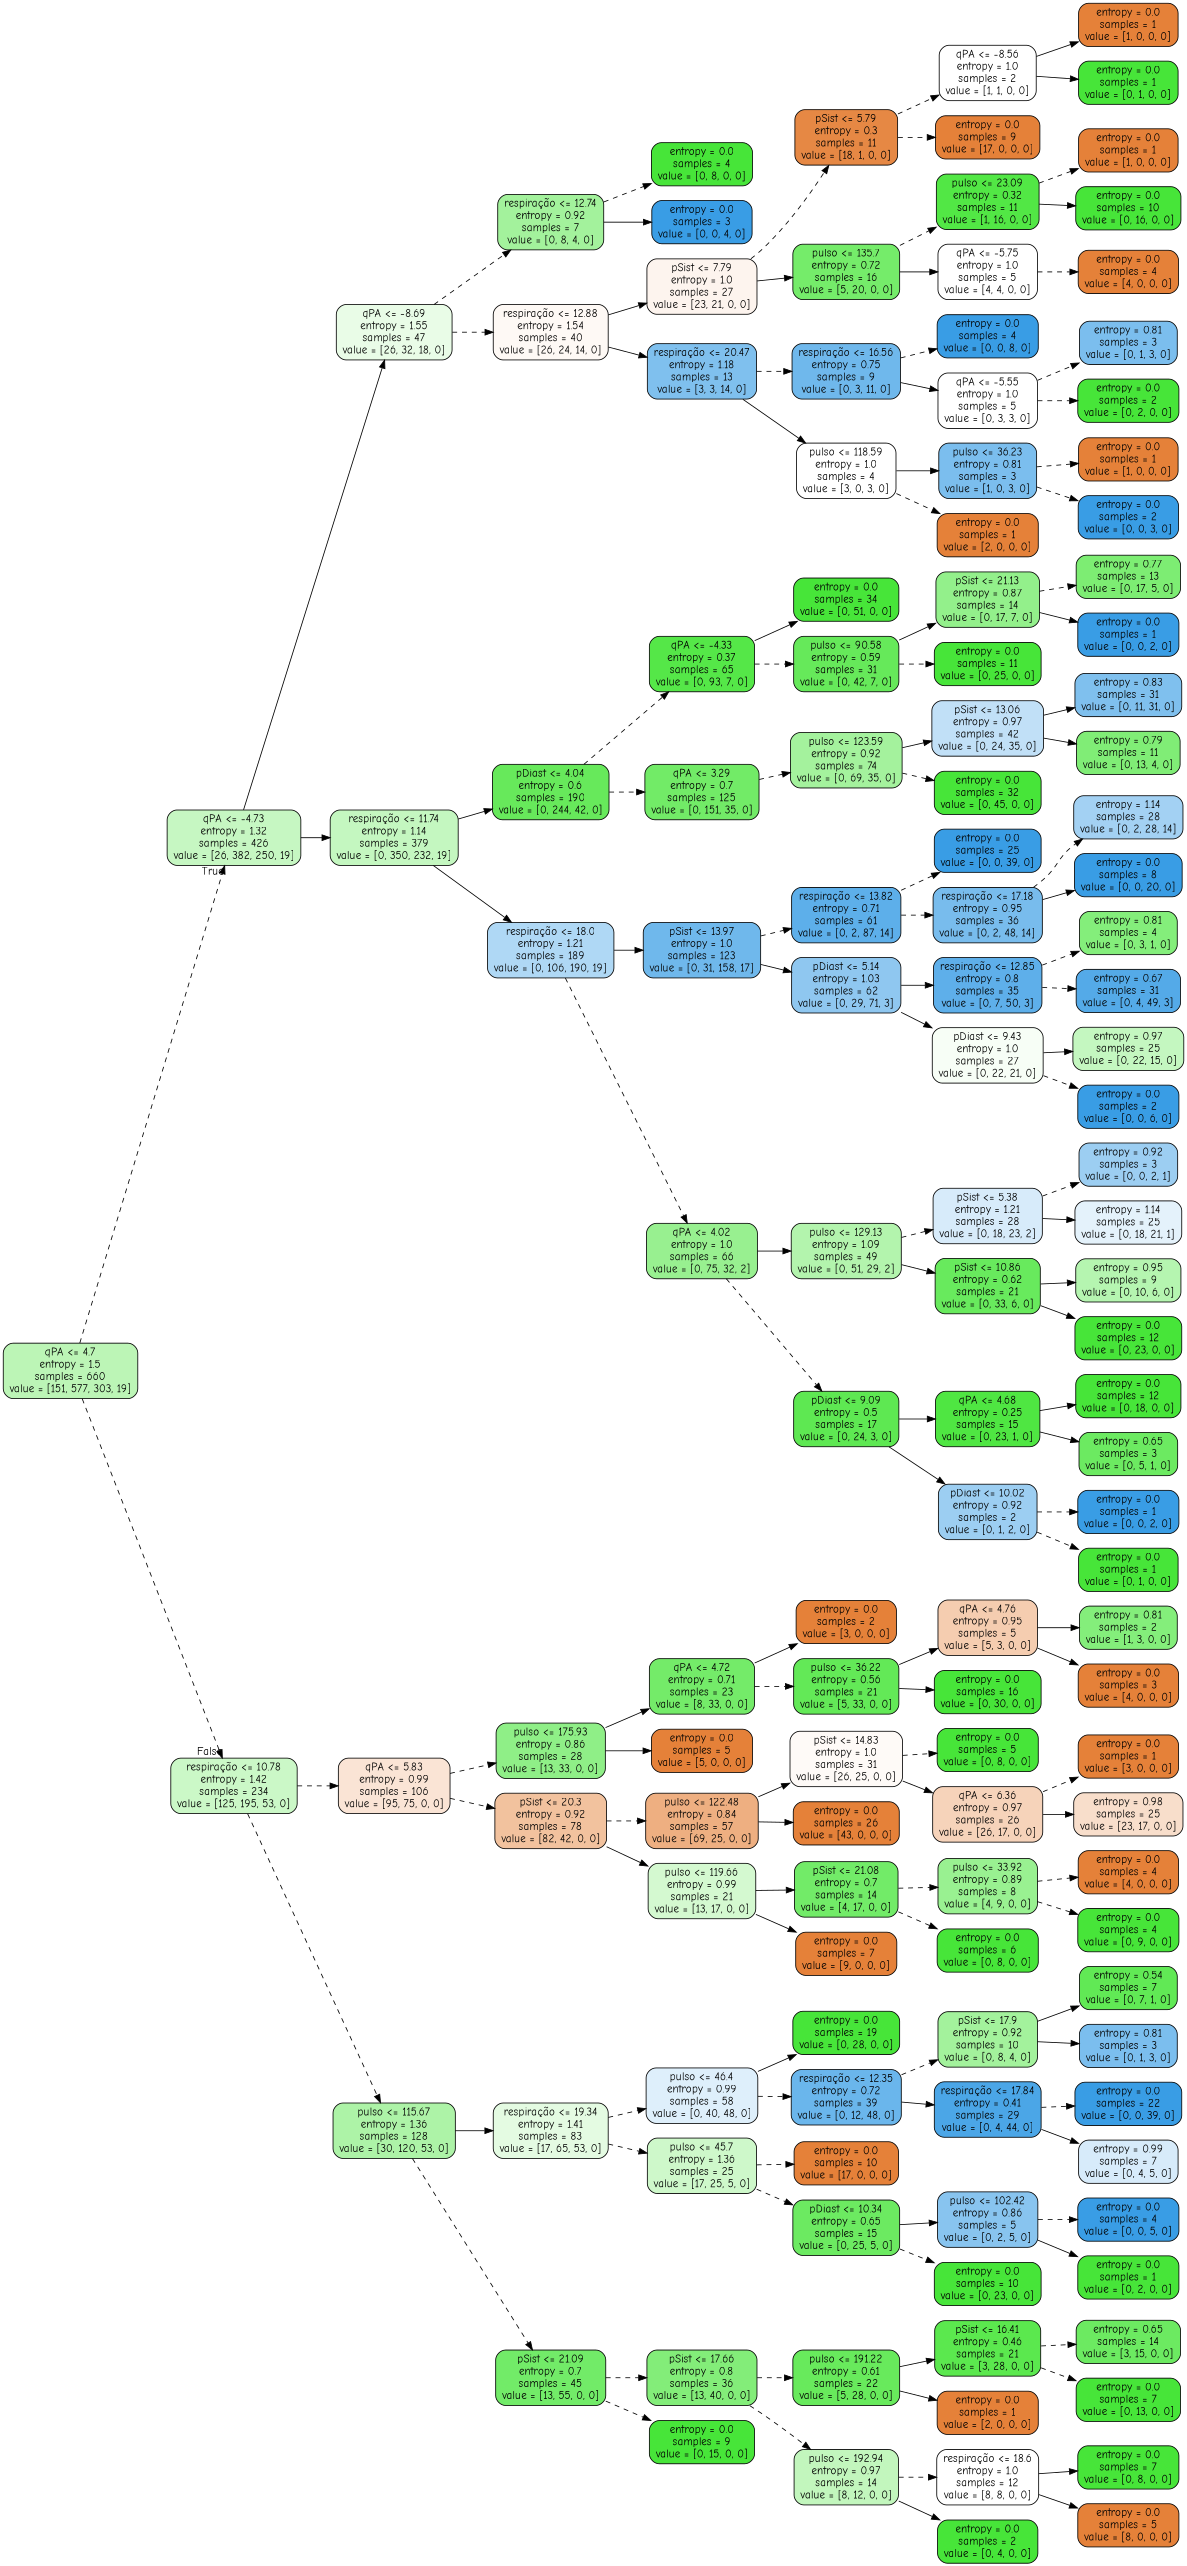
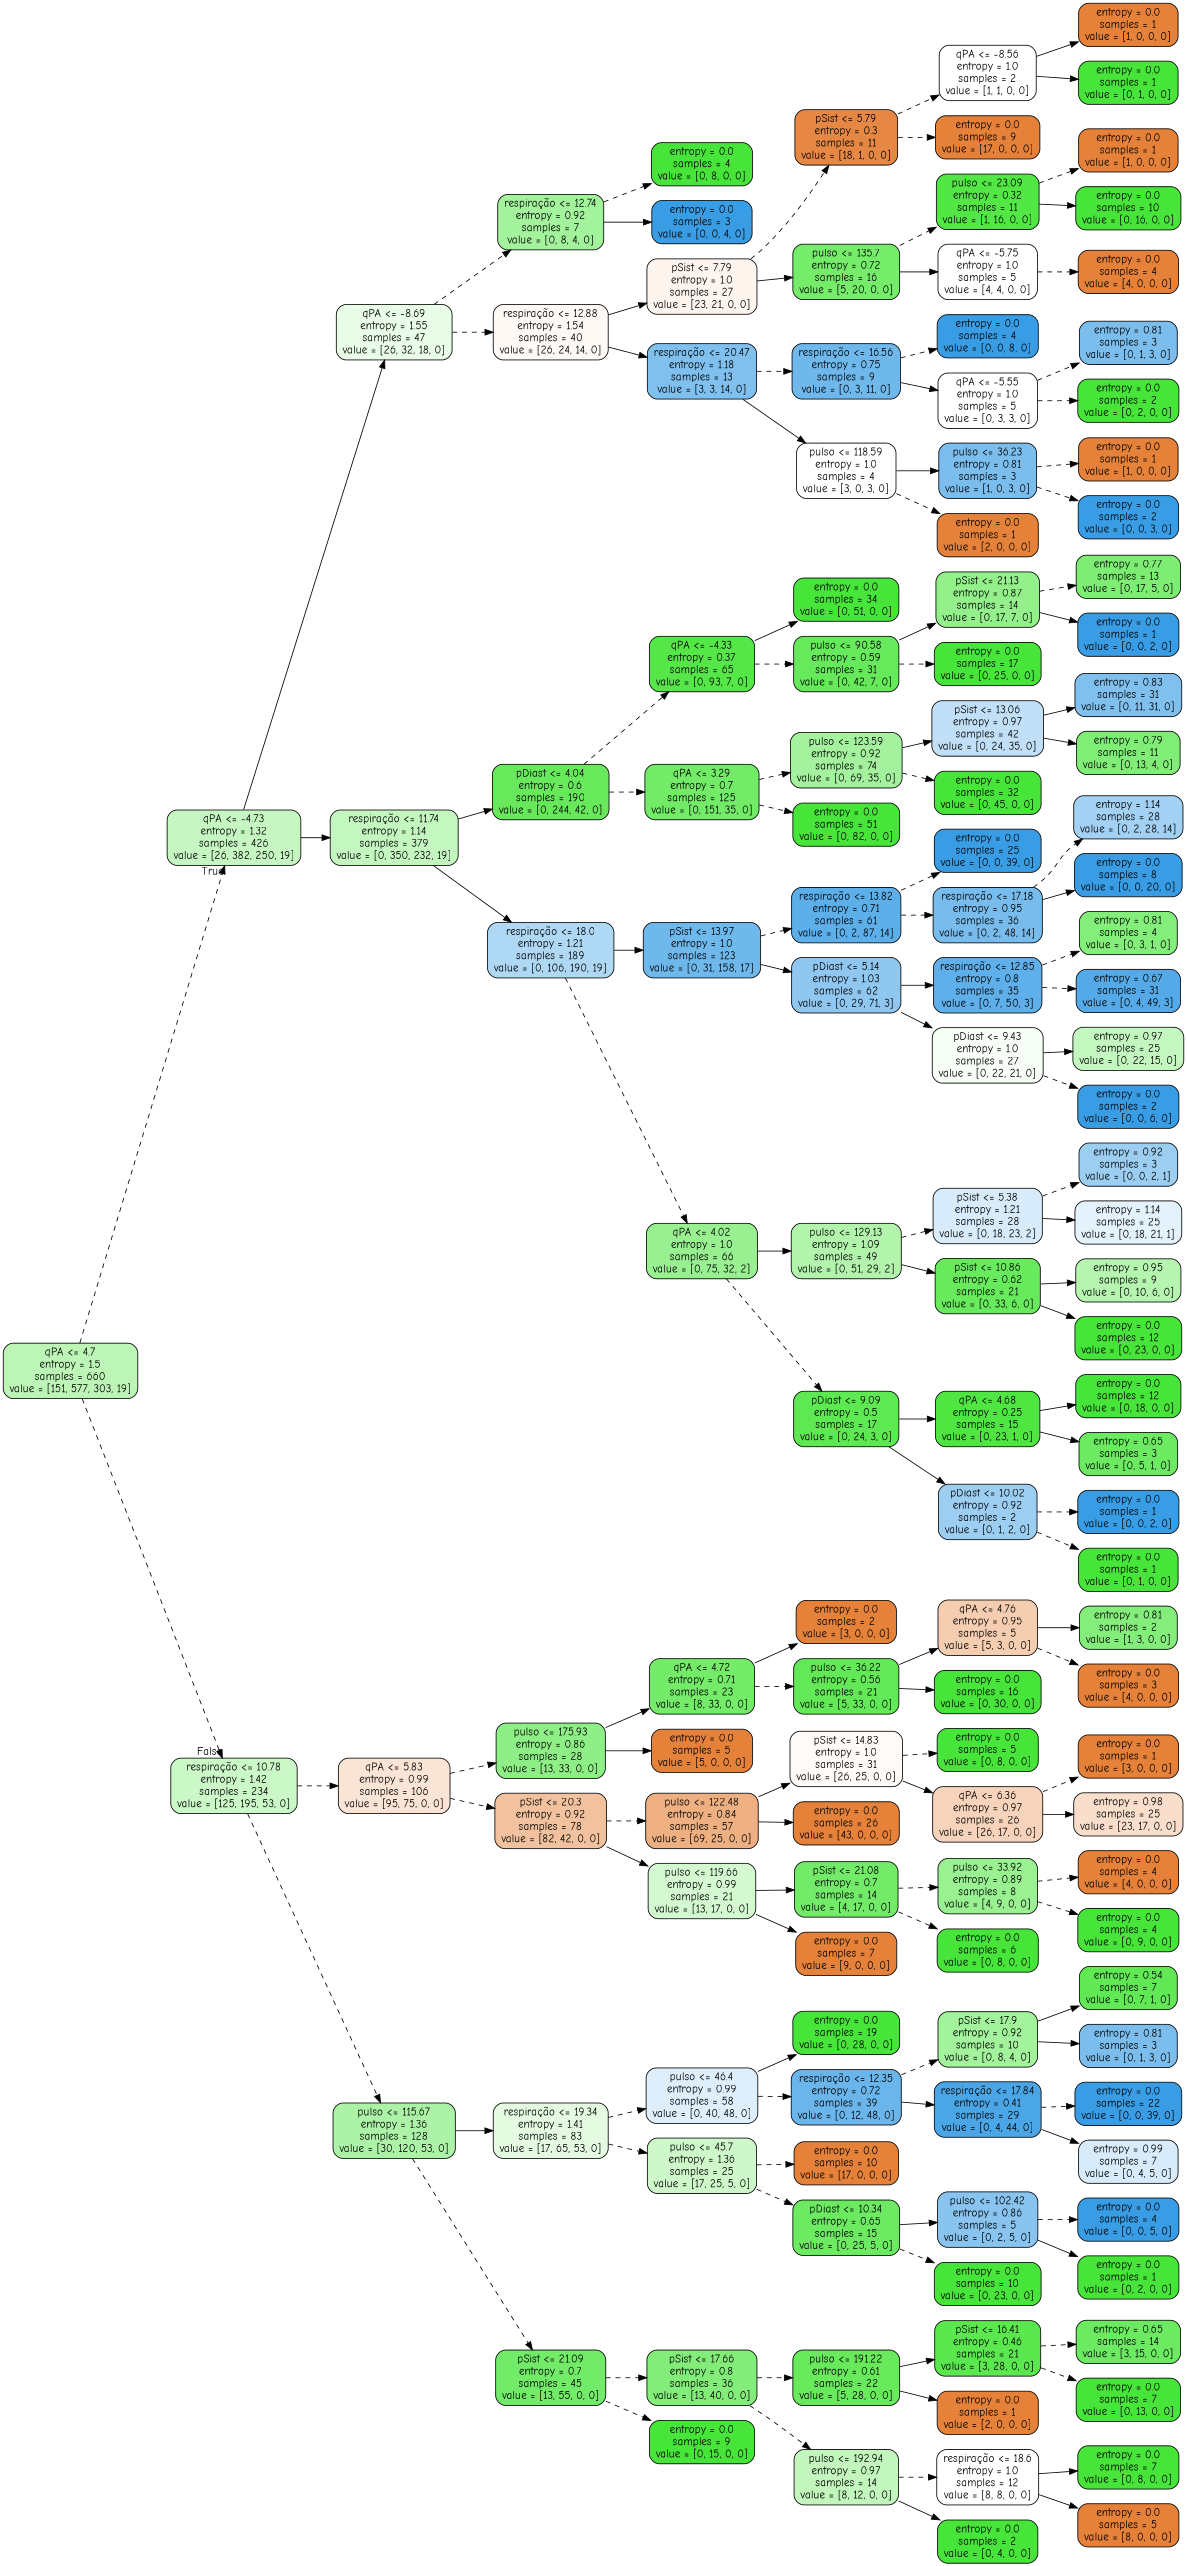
node "entropy = 0.0 samples = 11 value = [0, 25, 0, 0]": label "entropy = 0.0 samples = 11 value = [0, 25, 0, 0]" -> "entropy = 0.0 samples = 17 value = [0, 25, 0, 0]"
node "entropy = 0.0 samples = 51 value = [0, 82, 0, 0]": added
edge "qPA <= 4.76 entropy = 0.95 samples = 5 value = [5, 3, 0, 0]" -> "entropy = 0.0 samples = 3 value = [4, 0, 0, 0]": style solid -> dashed
